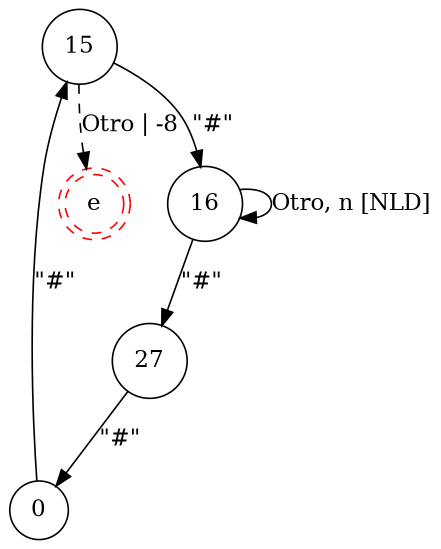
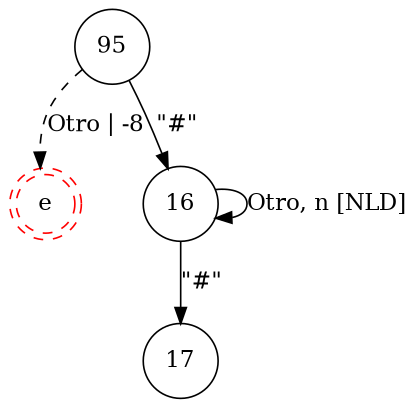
node "15": label "15" -> "95"
node "27": label "27" -> "17"
node "0": removed
